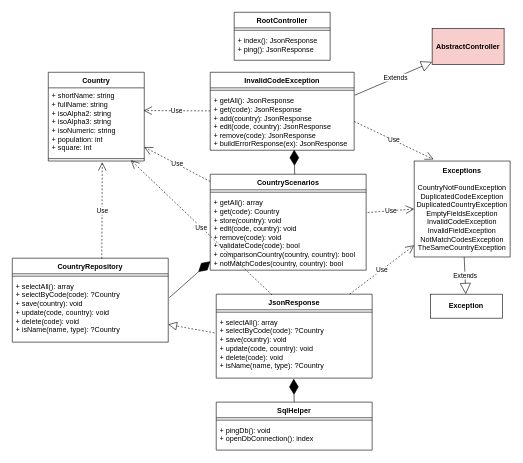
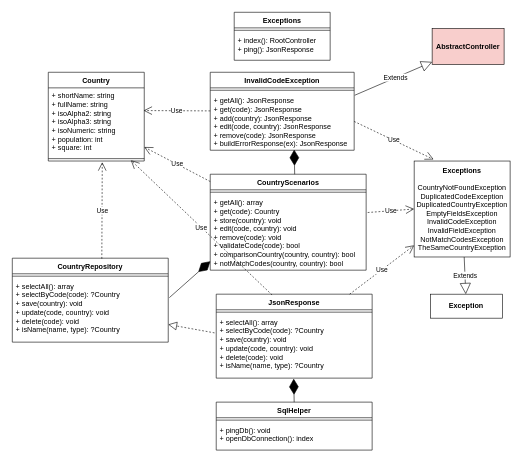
node "RootController": label "RootController" -> "Exceptions"
node "+ index(): JsonResponse + ping(): JsonResponse": label "+ index(): JsonResponse + ping(): JsonResponse" -> "+ index(): RootController + ping(): JsonResponse"
